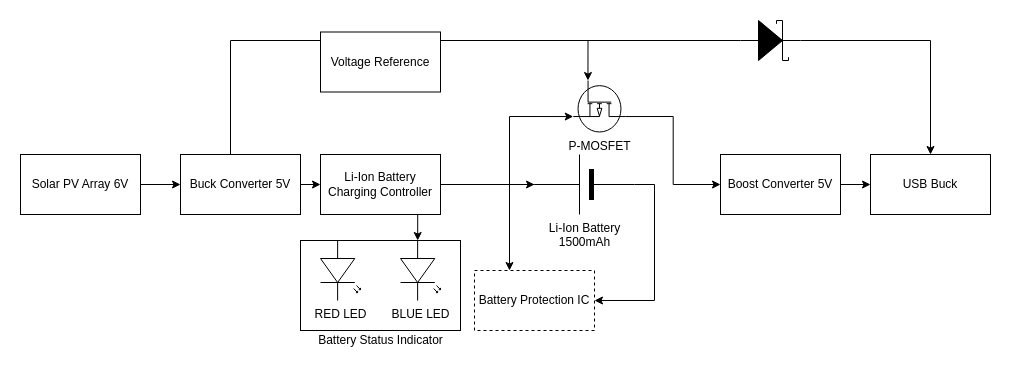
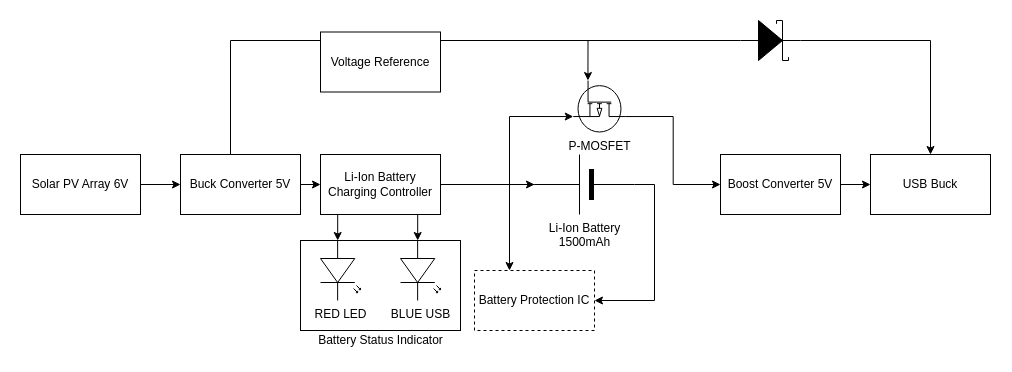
edge "Li-Ion Battery Charging Controller" -> "RED LED": added
node "BLUE LED": label "BLUE LED" -> "BLUE USB"
